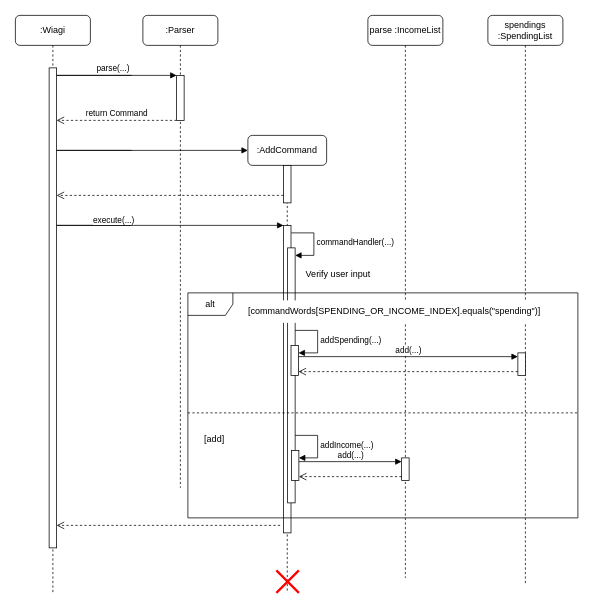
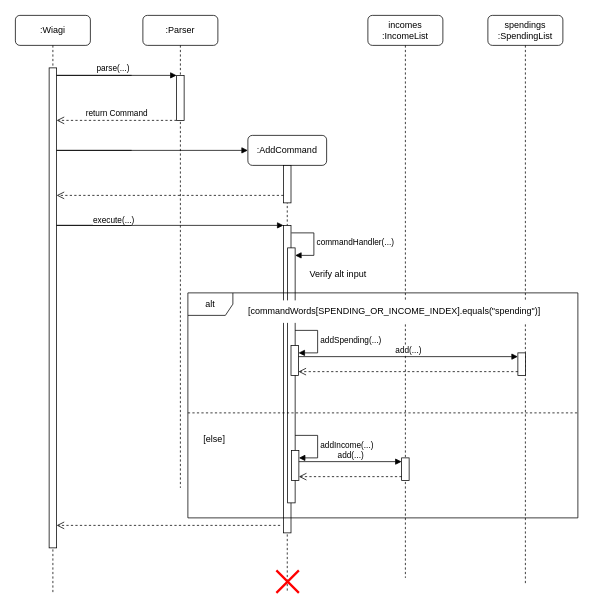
node "parse :IncomeList": label "parse :IncomeList" -> "incomes :IncomeList"
node "Verify user input": label "Verify user input" -> "Verify alt input"
node "[add]": label "[add]" -> "[else]"
